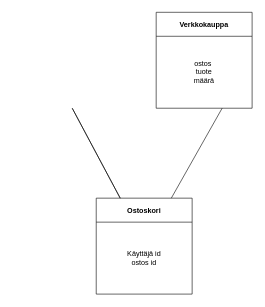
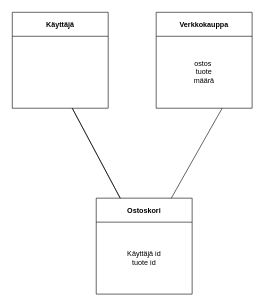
node "Käyttäjä": added
node "Käyttäjä id ostos id": label "Käyttäjä id ostos id" -> "Käyttäjä id tuote id"
